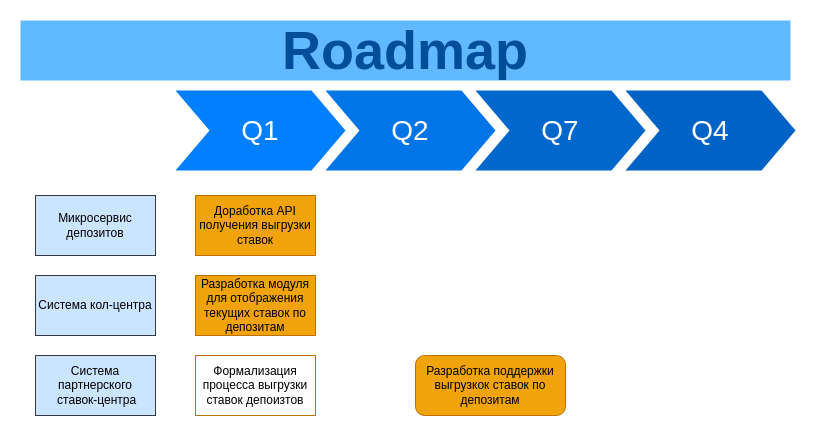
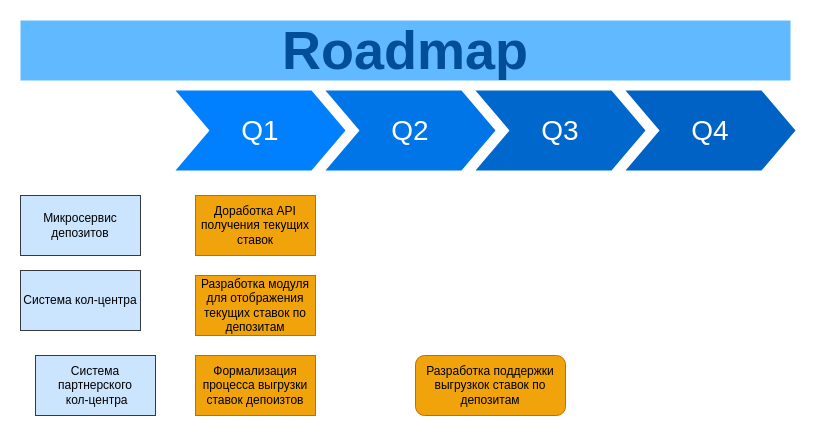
node "Q7": label "Q7" -> "Q3"
node "Микросервис депозитов": moved (96, 226) -> (81, 226)
node "Доработка API получения выгрузки ставок": label "Доработка API получения выгрузки ставок" -> "Доработка API получения текущих ставок"
node "Система кол-центра": moved (96, 306) -> (81, 301)
node "Система партнерского ставок-центра": label "Система партнерского ставок-центра" -> "Система партнерского кол-центра"
node "Формализация процесса выгрузки ставок депоизтов": fillcolor #ffffff -> #f0a30a
